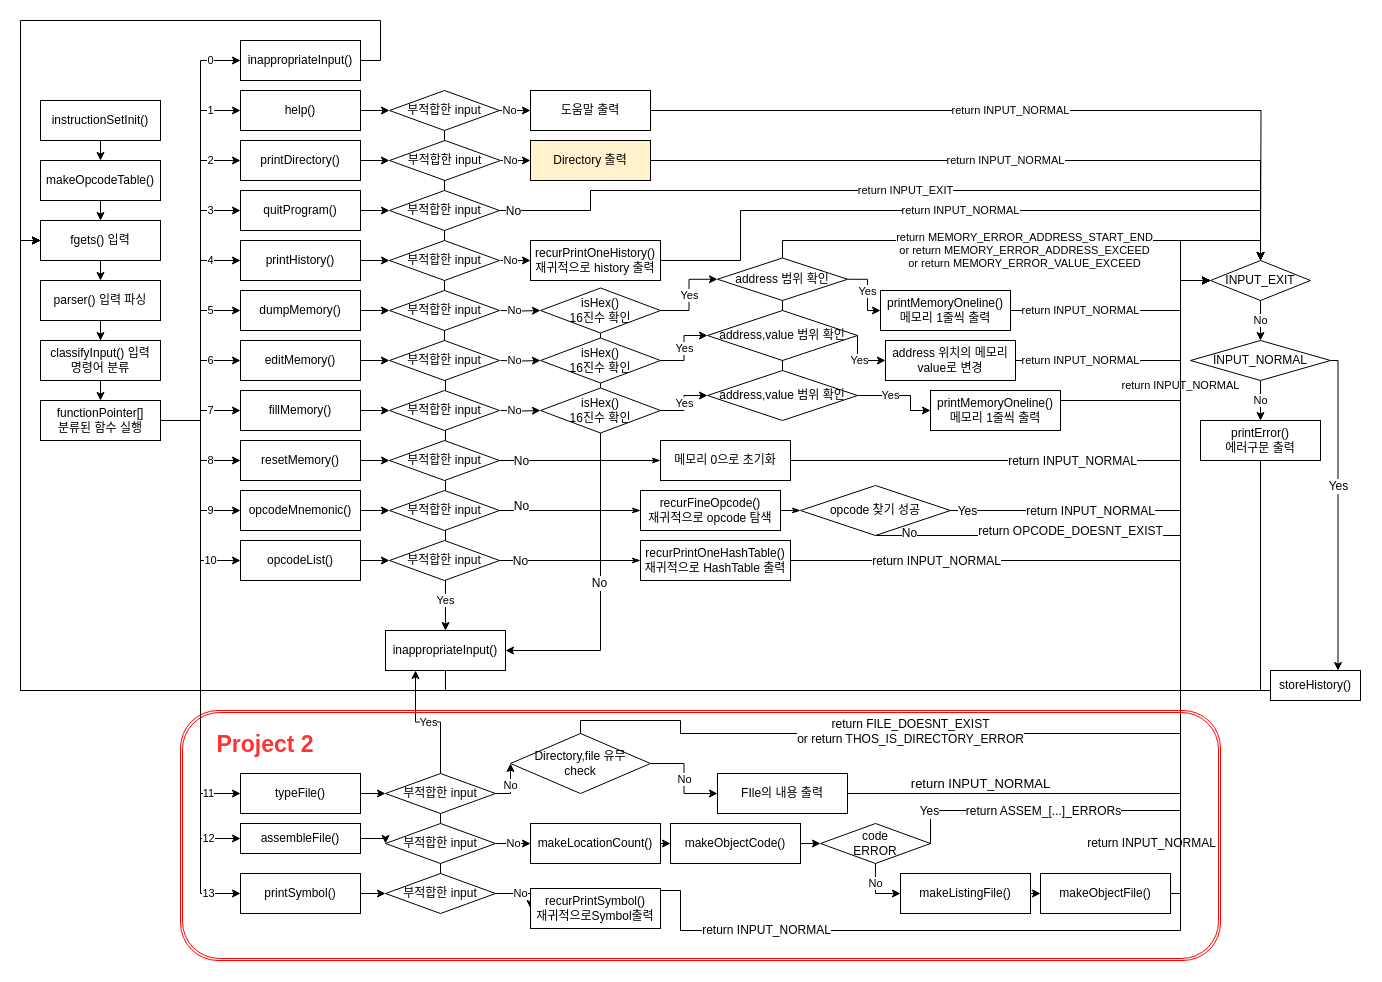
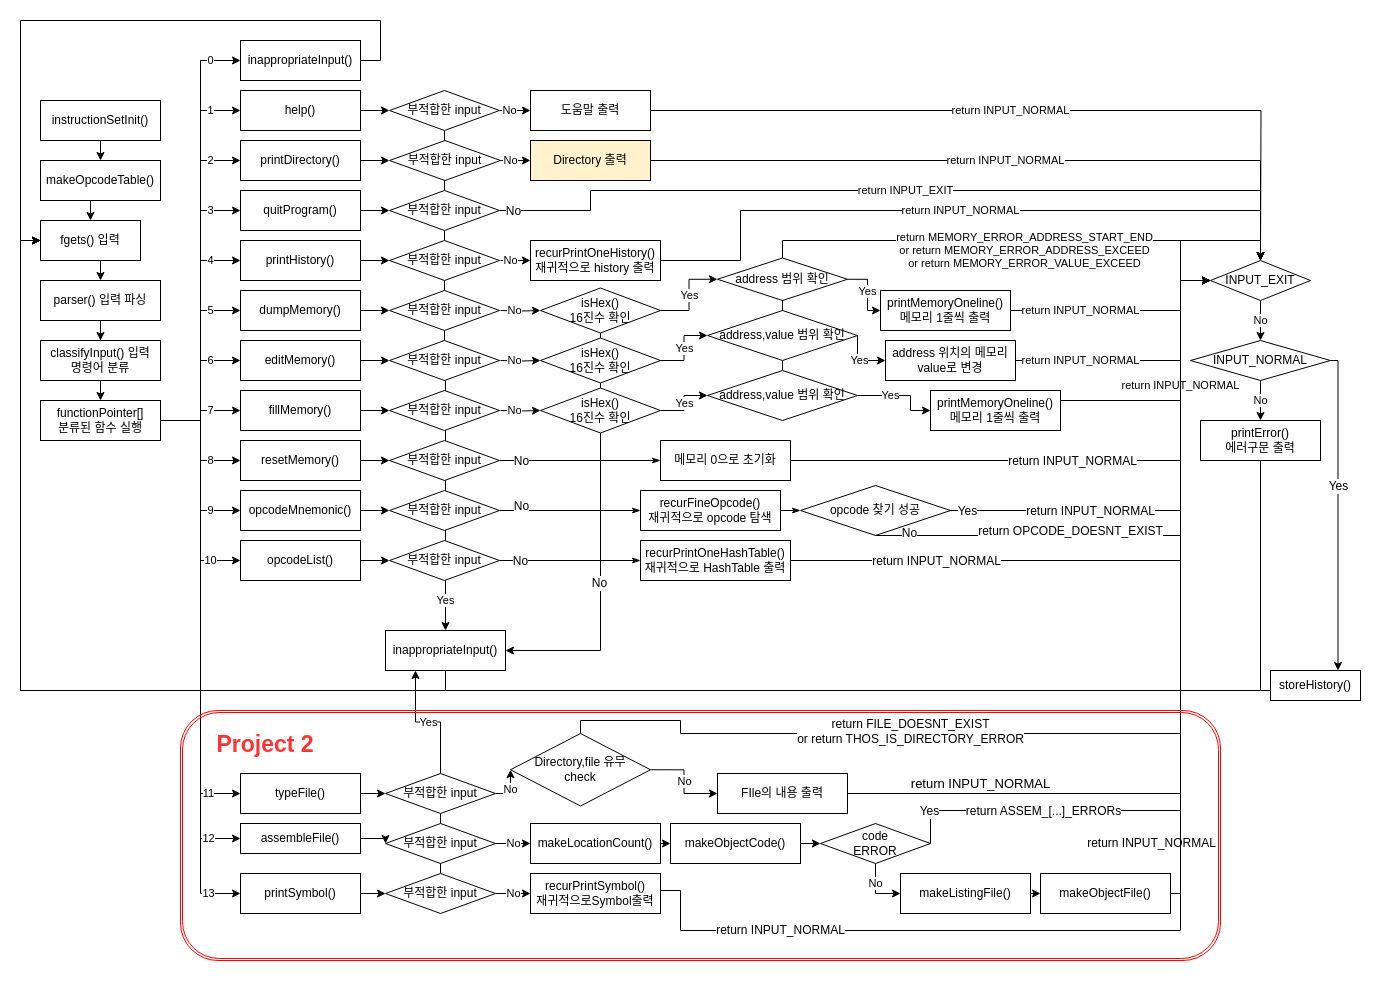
node "fgets() 입력": size 120x40 -> 100x40
node "Directory,file 유무 check": size 140x60 -> 140x73
node "recurPrintSymbol() 재귀적으로Symbol출력": moved (596, 909) -> (596, 894)
